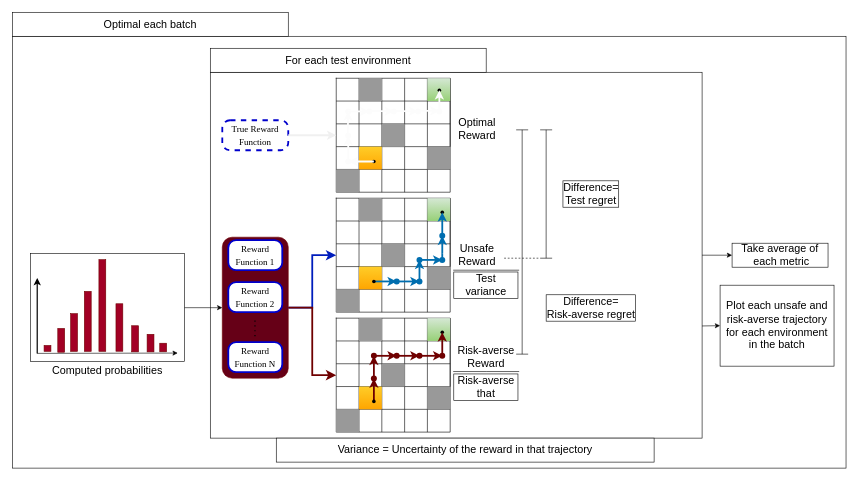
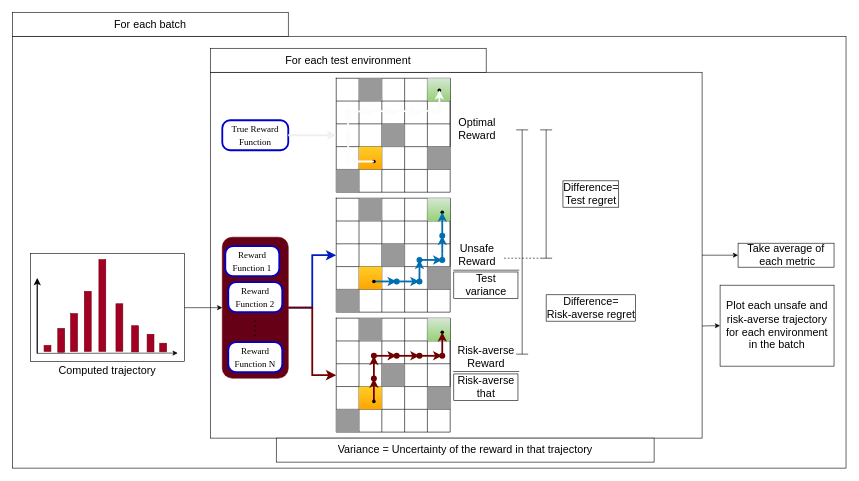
node "Optimal each batch": label "Optimal each batch" -> "For each batch"
node "True Reward Function": style dashed -> solid
node "Reward Function 1": moved (255, 255) -> (252, 261)
node "Take average of each metric": moved (780, 255) -> (786, 255)
node "Computed probabilities": label "Computed probabilities" -> "Computed trajectory"
